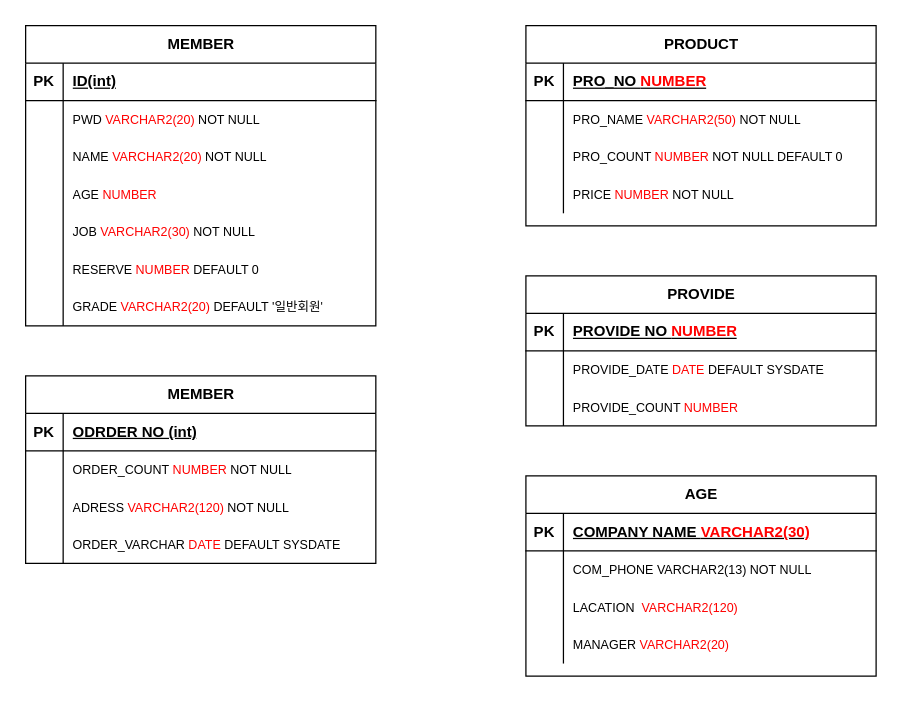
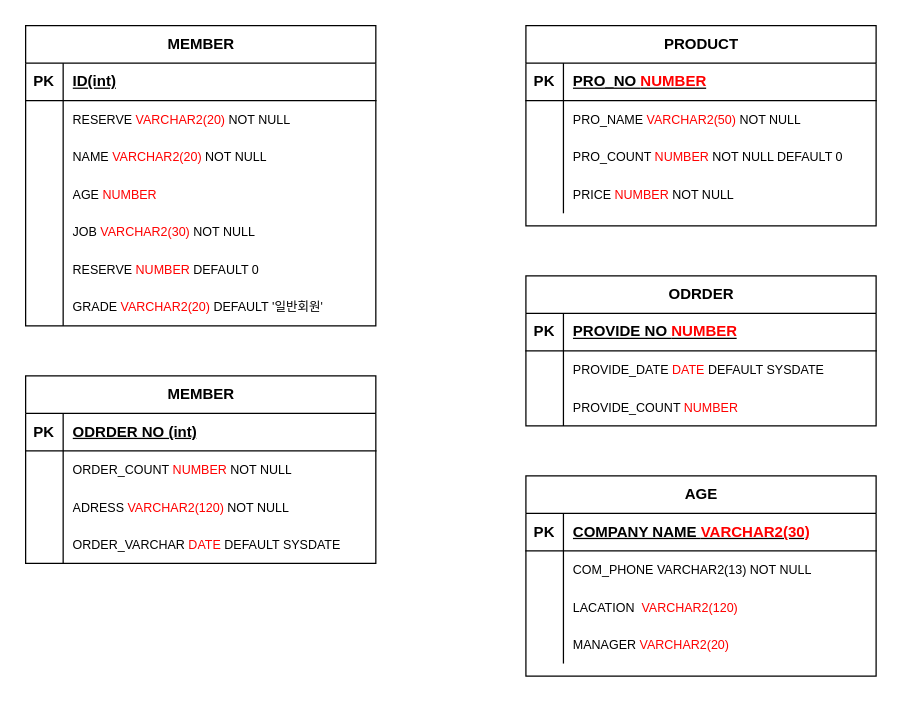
node "PWD VARCHAR2(20) NOT NULL": label "PWD VARCHAR2(20) NOT NULL" -> "RESERVE VARCHAR2(20) NOT NULL"
node "PROVIDE": label "PROVIDE" -> "ODRDER"
